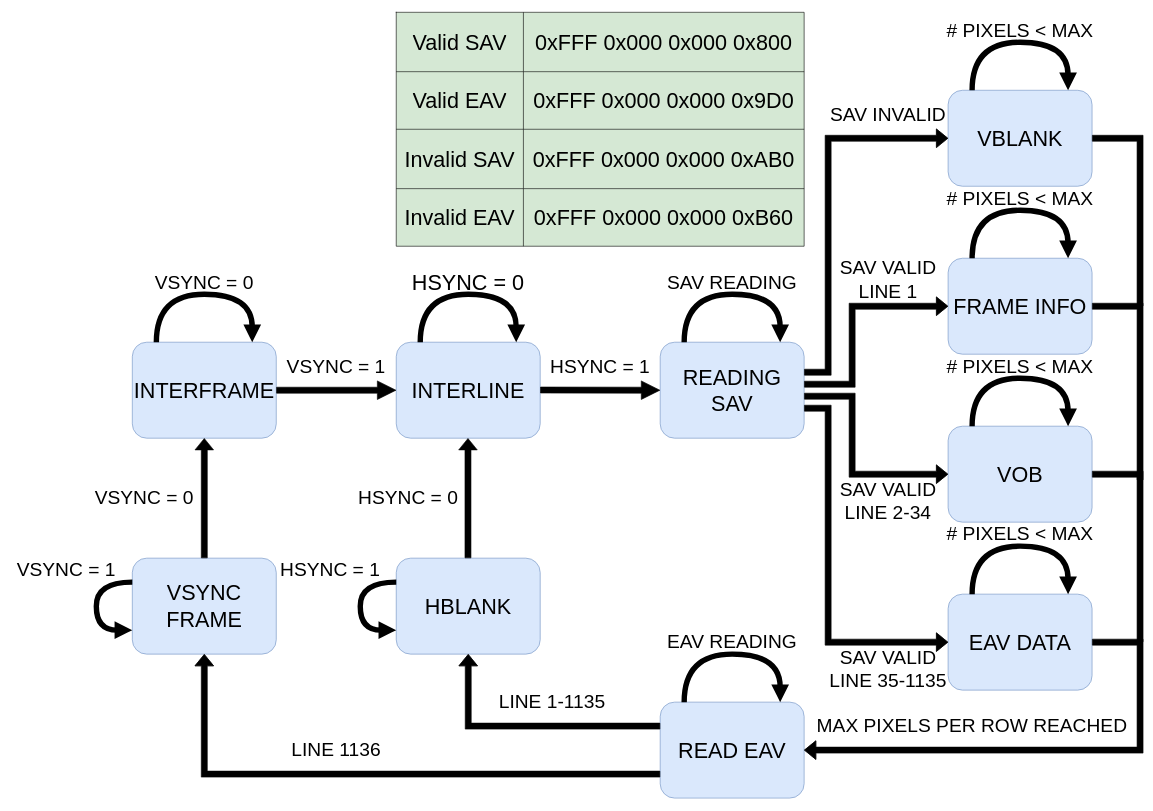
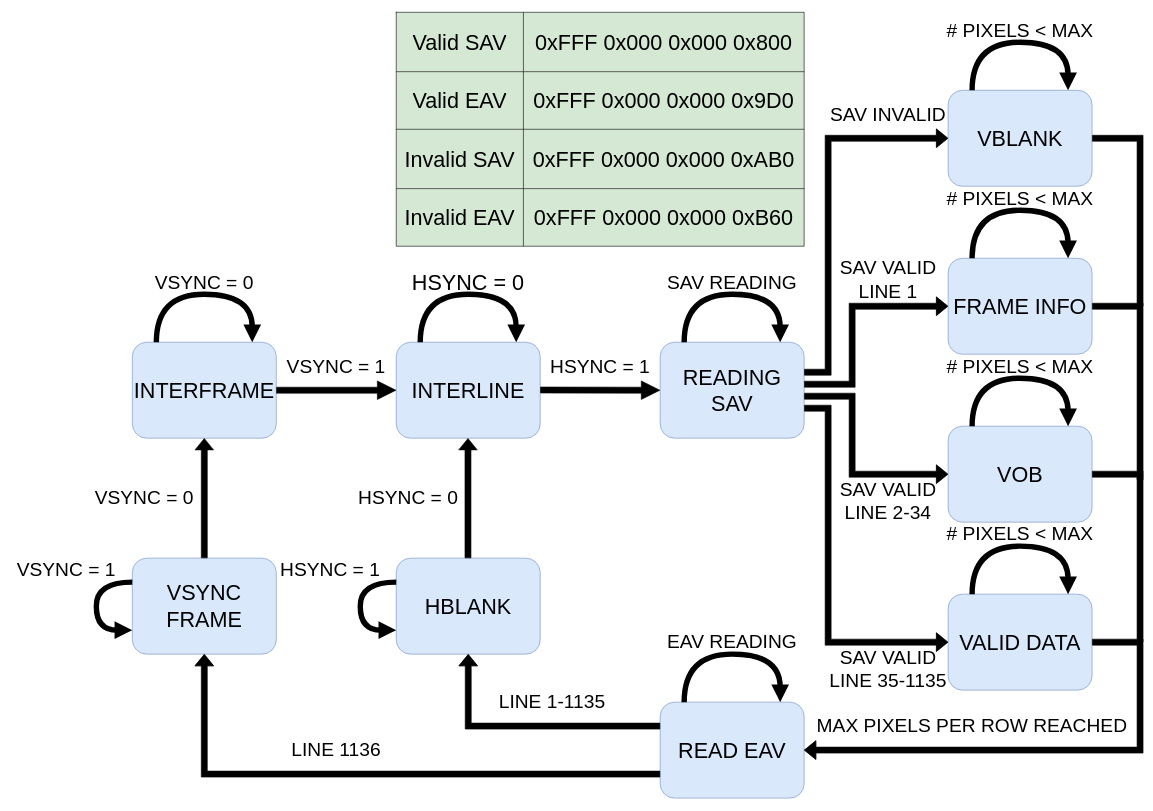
node "EAV DATA": label "EAV DATA" -> "VALID DATA"
